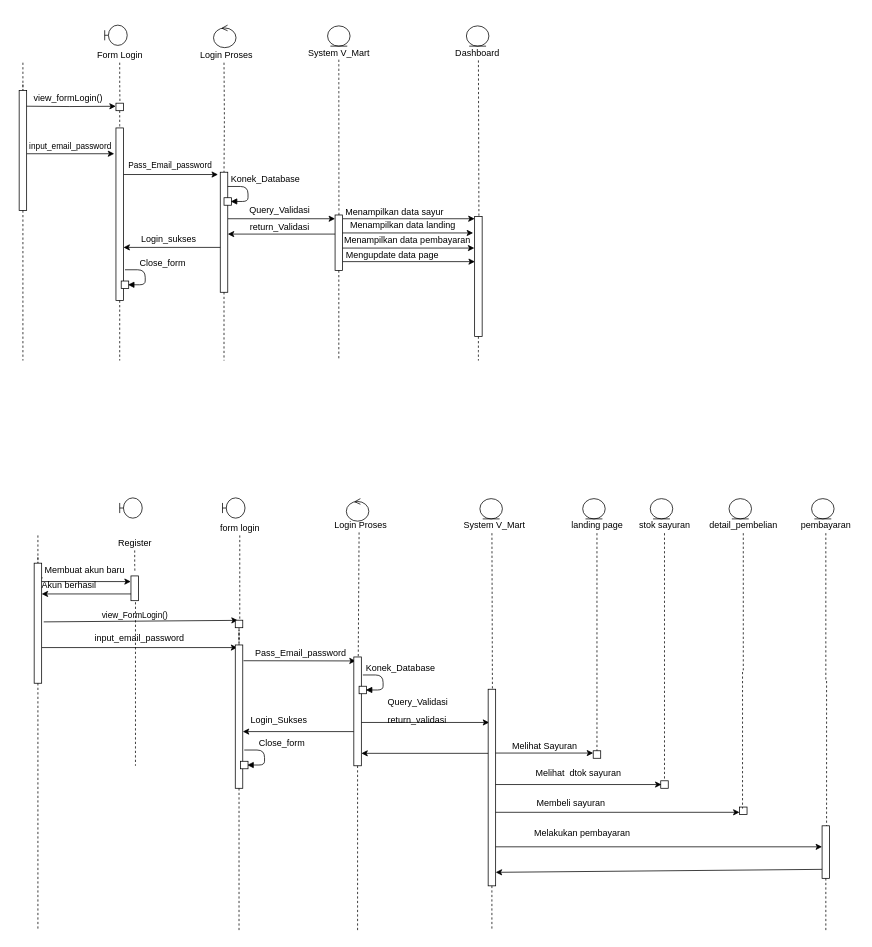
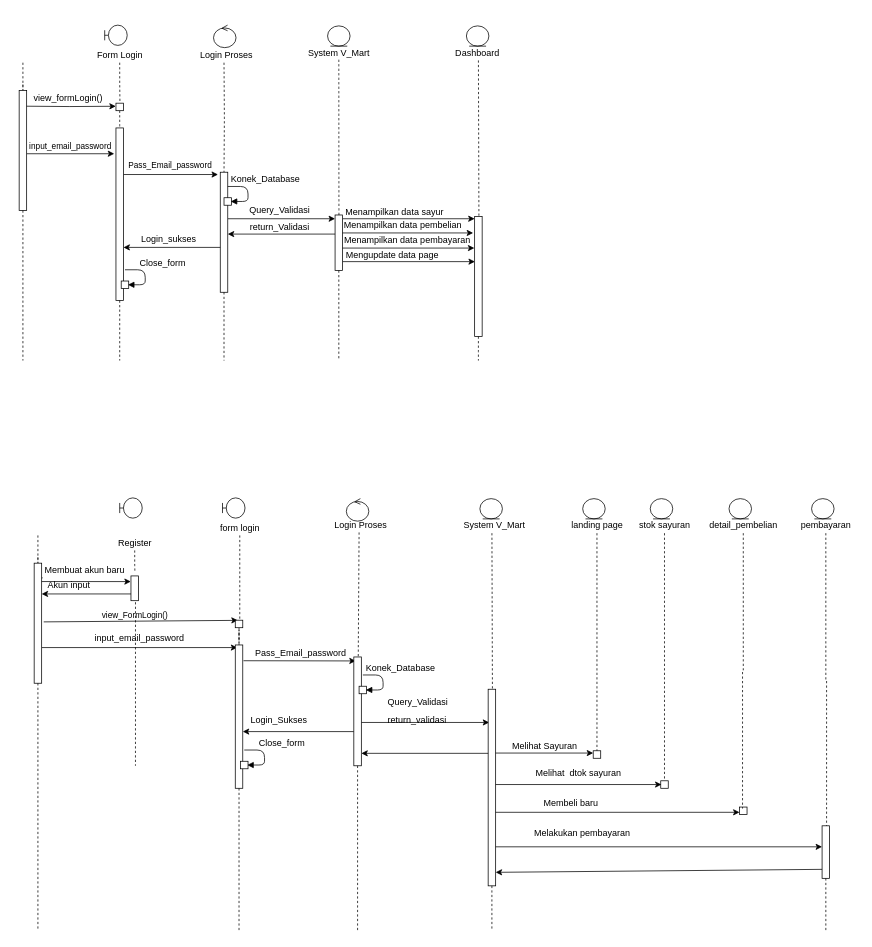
node "Menampilkan data landing": label "Menampilkan data landing" -> "Menampilkan data pembelian"
node "Akun berhasil": label "Akun berhasil" -> "Akun input"
node "Membeli sayuran": label "Membeli sayuran" -> "Membeli baru"
